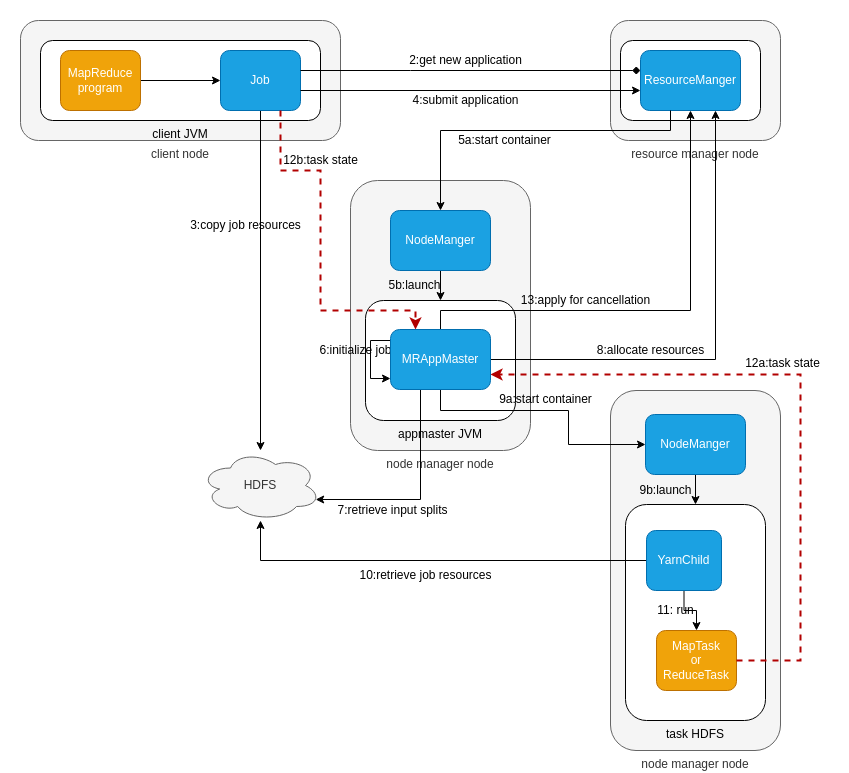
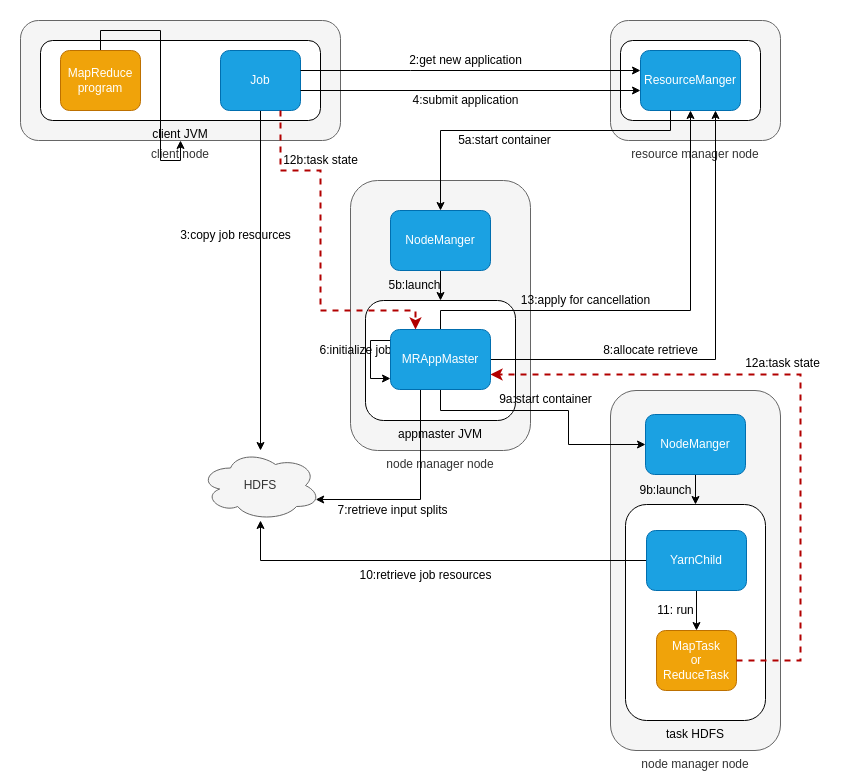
edge "Job" -> "ResourceManger": arrowhead diamond -> classic
edge "MapReduce program" -> "Job": now "MapReduce program" -> "client node"
node "3:copy job resources": moved (246, 226) -> (236, 236)
node "8:allocate resources": label "8:allocate resources" -> "8:allocate retrieve"
node "YarnChild": size 75x60 -> 100x60
